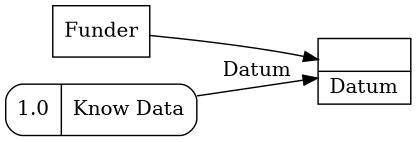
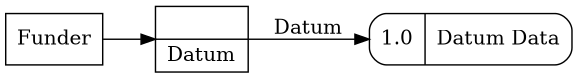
edge "1.0" -> "Datum": reversed
node "1.0": text "Know Data" -> "Datum Data"
